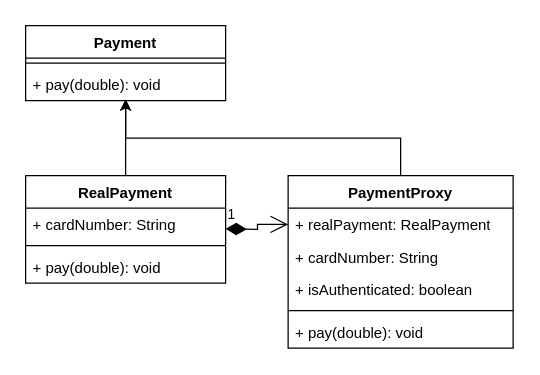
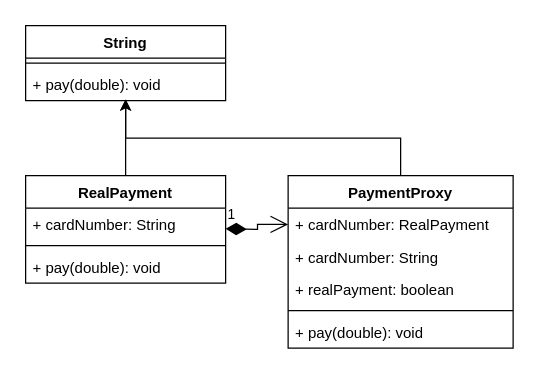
node "Payment": label "Payment" -> "String"
node "+ realPayment: RealPayment": label "+ realPayment: RealPayment" -> "+ cardNumber: RealPayment"
node "+ isAuthenticated: boolean": label "+ isAuthenticated: boolean" -> "+ realPayment: boolean"
